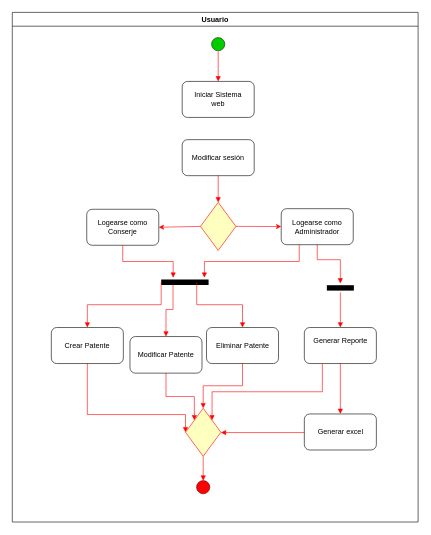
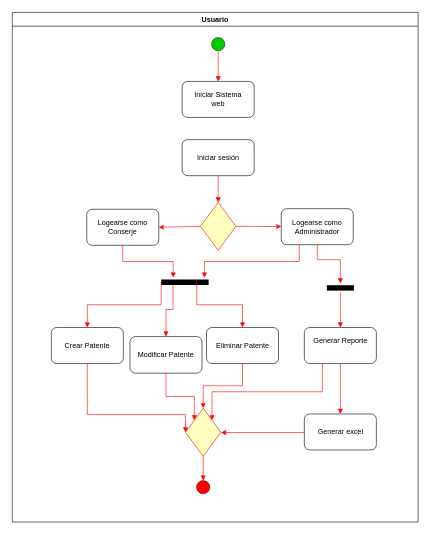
node "Modificar sesión": label "Modificar sesión" -> "Iniciar sesión"
